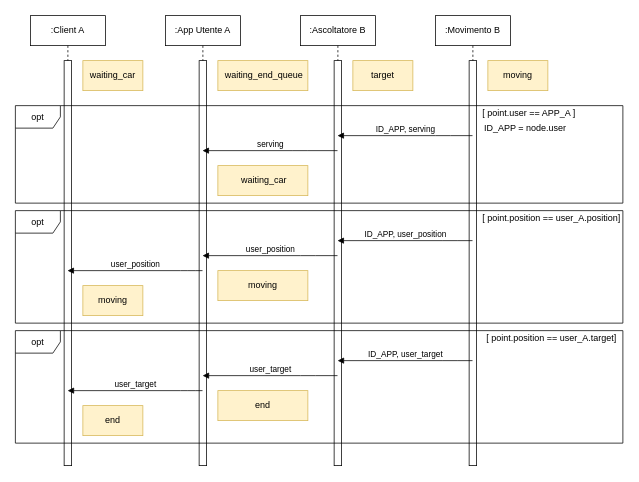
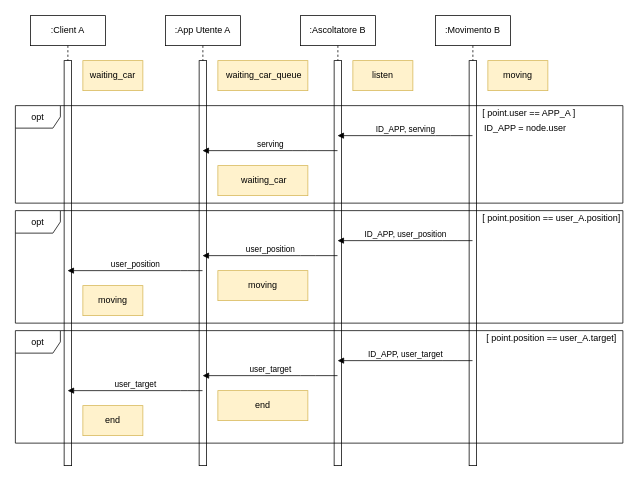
node "waiting_end_queue": label "waiting_end_queue" -> "waiting_car_queue"
node "target": label "target" -> "listen"
